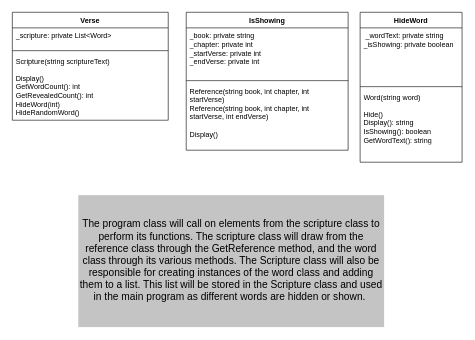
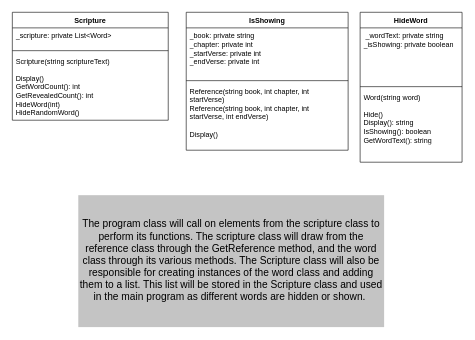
node "Verse": label "Verse" -> "Scripture"
